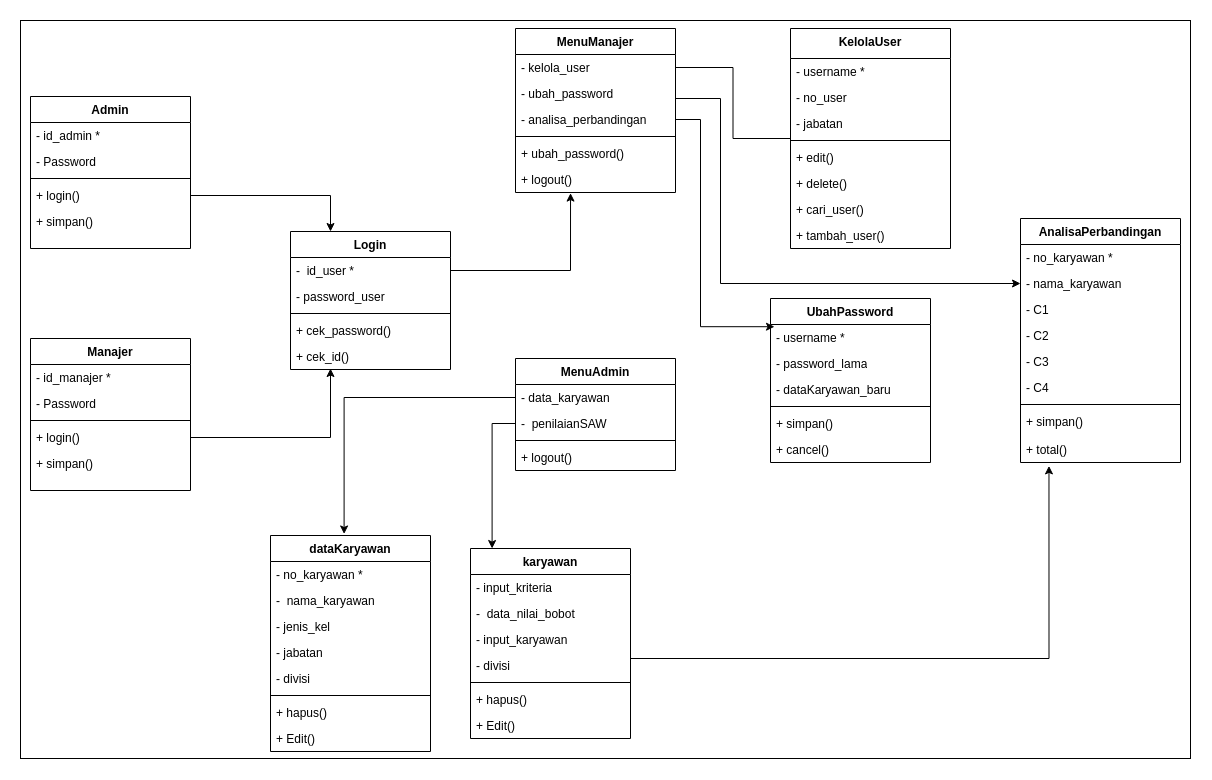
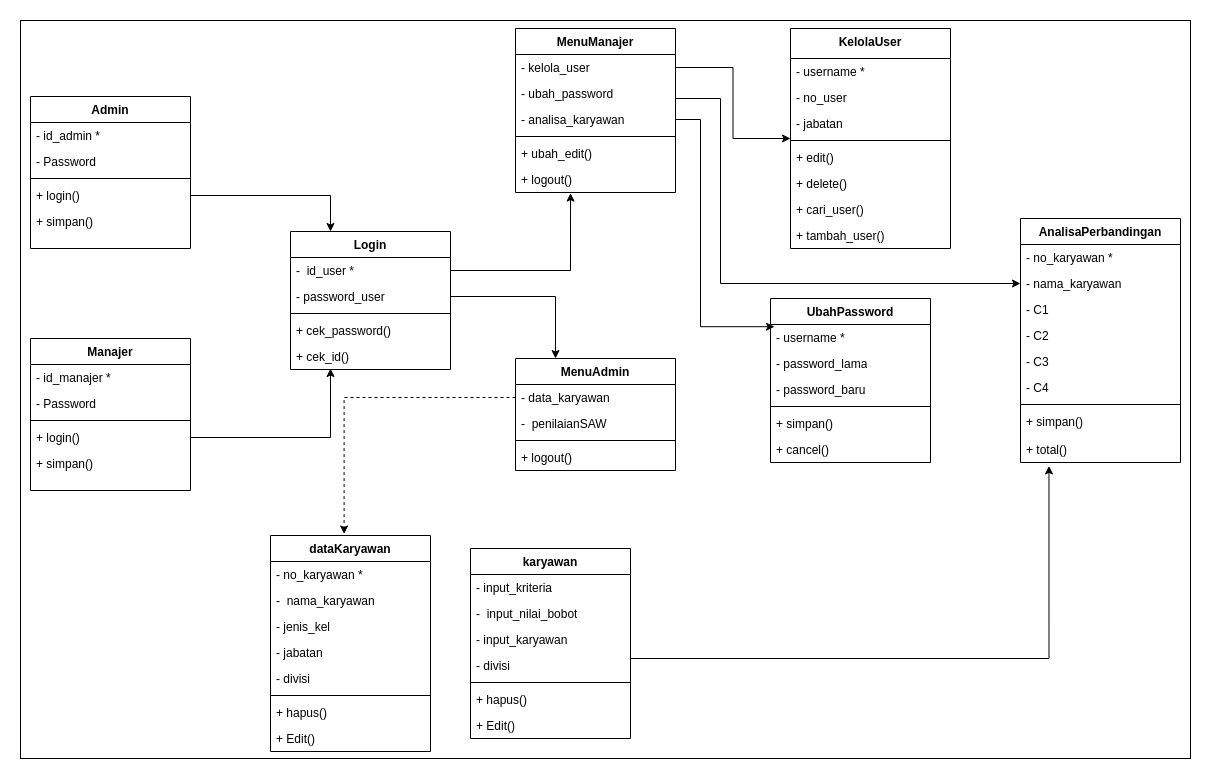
node "- analisa_perbandingan": label "- analisa_perbandingan" -> "- analisa_karyawan"
edge "- kelola_user" -- "KelolaUser": arrowhead none -> classic
node "+ ubah_password()": label "+ ubah_password()" -> "+ ubah_edit()"
edge "- password_user" -> "MenuAdmin": added
node "- dataKaryawan_baru": label "- dataKaryawan_baru" -> "- password_baru"
edge "- data_karyawan" -> "dataKaryawan": style solid -> dashed
edge "- penilaianSAW" -> "karyawan": removed
node "- data_nilai_bobot": label "- data_nilai_bobot" -> "- input_nilai_bobot"
